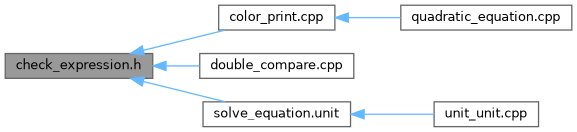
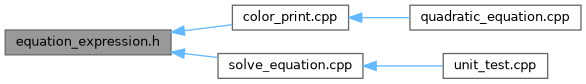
node "check_expression.h": label "check_expression.h" -> "equation_expression.h"
node "double_compare.cpp": removed
node "solve_equation.unit": label "solve_equation.unit" -> "solve_equation.cpp"
node "unit_unit.cpp": label "unit_unit.cpp" -> "unit_test.cpp"
